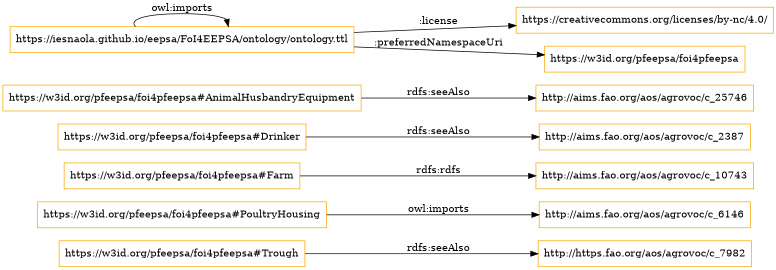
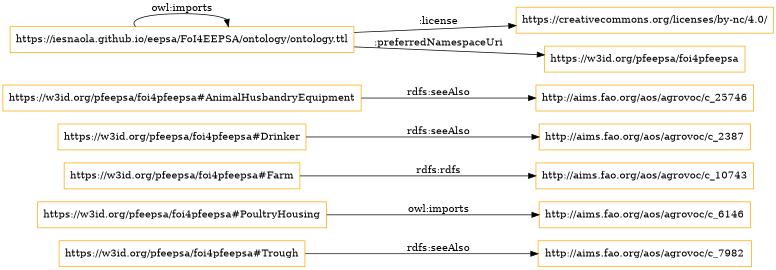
node "http://https.fao.org/aos/agrovoc/c_7982": label "http://https.fao.org/aos/agrovoc/c_7982" -> "http://aims.fao.org/aos/agrovoc/c_7982"
